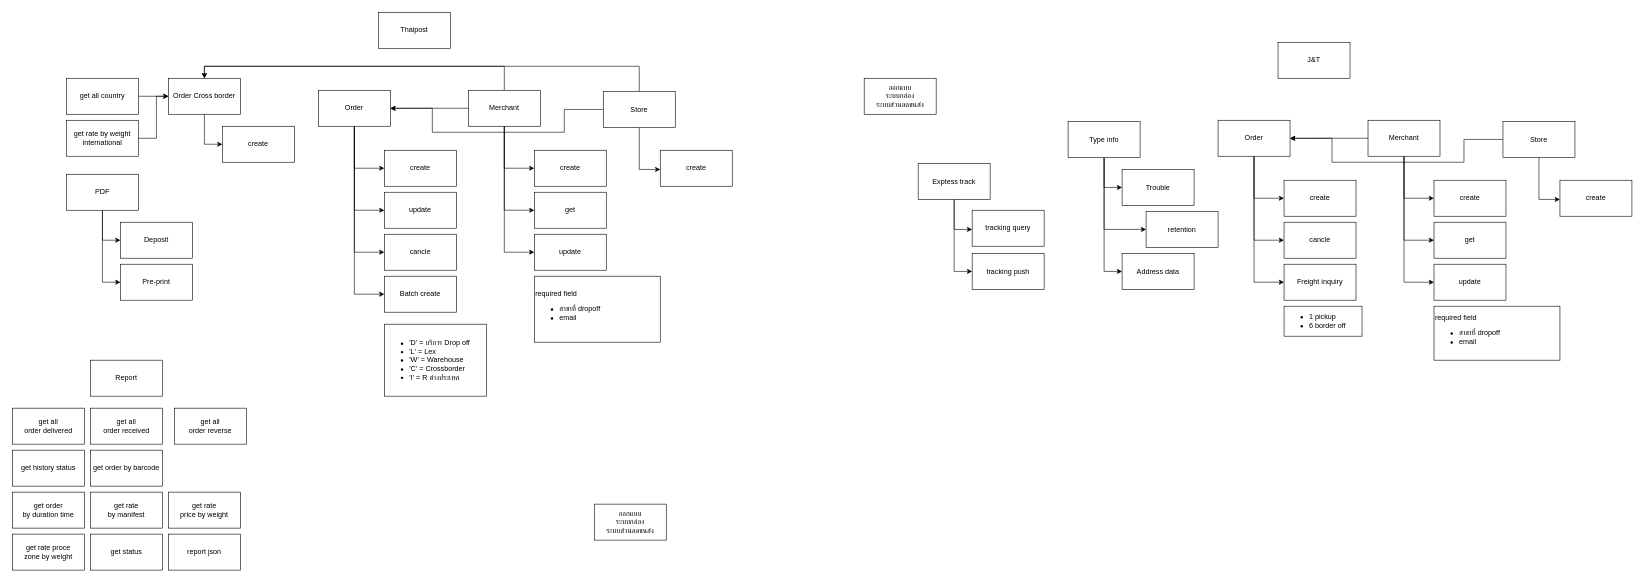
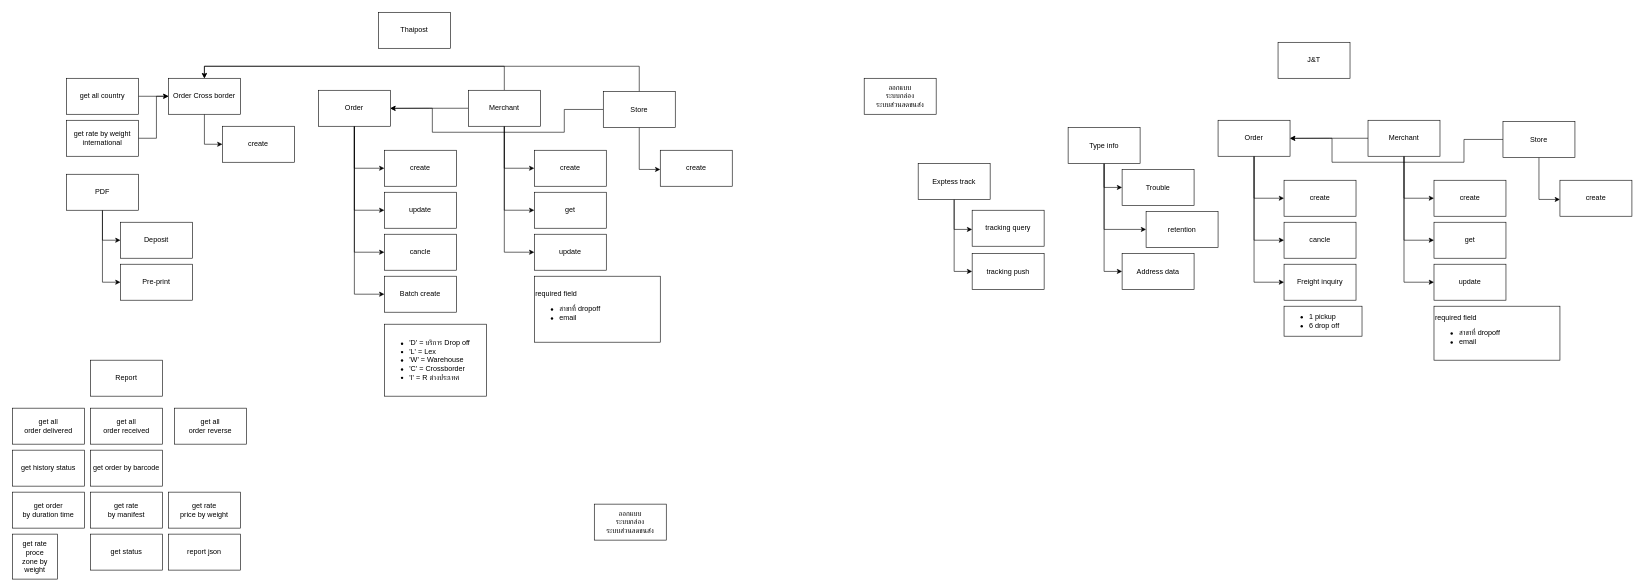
node "Type info": moved (1104, 140) -> (1104, 146)
node "1 pickup 6 border off": label "1 pickup 6 border off" -> "1 pickup 6 drop off"
node "get rate proce zone by weight": size 72x36 -> 45x45
